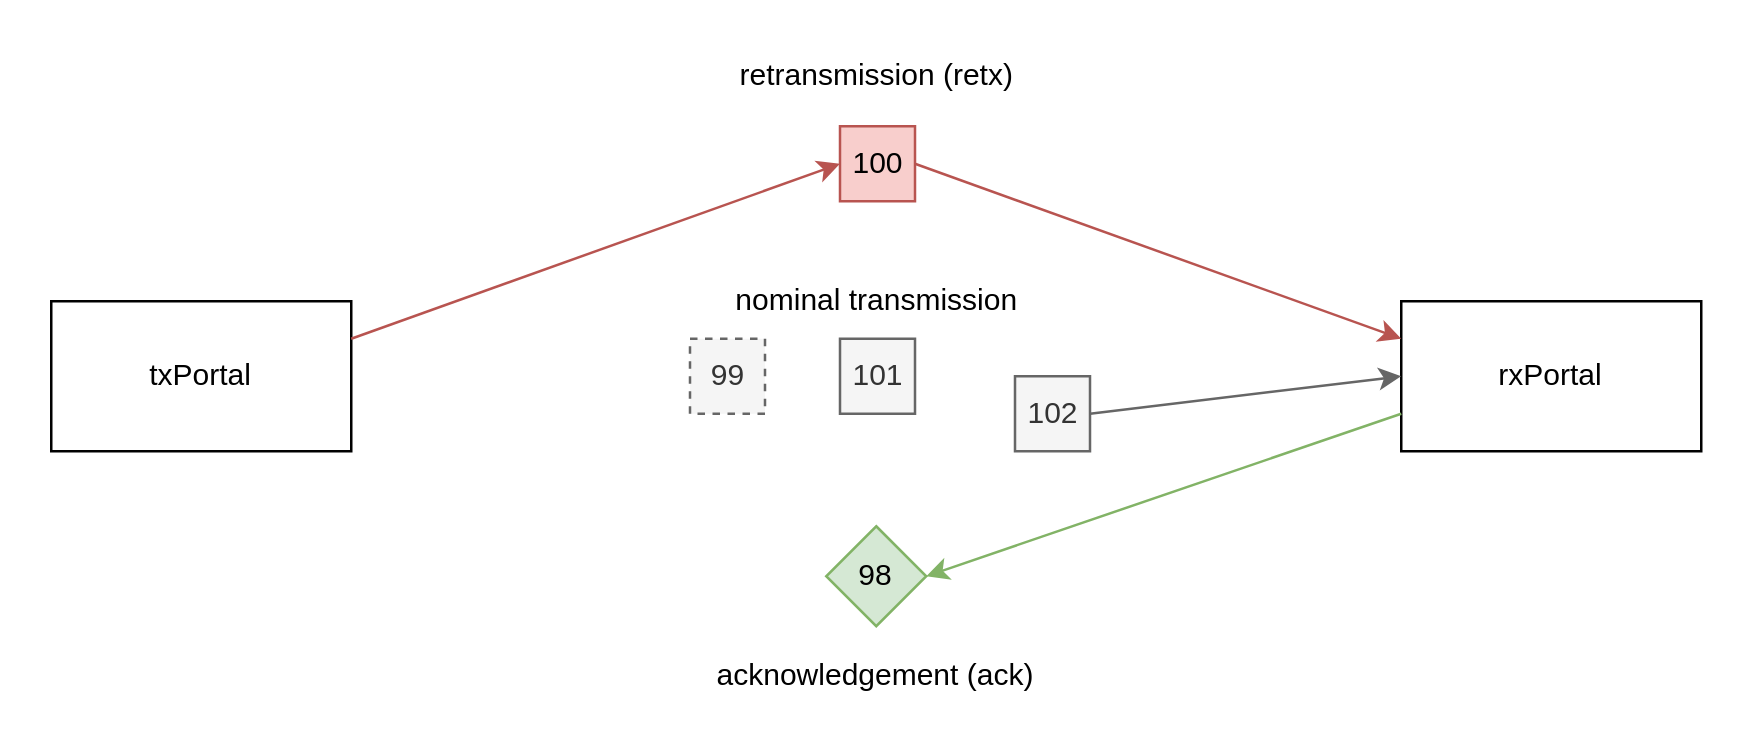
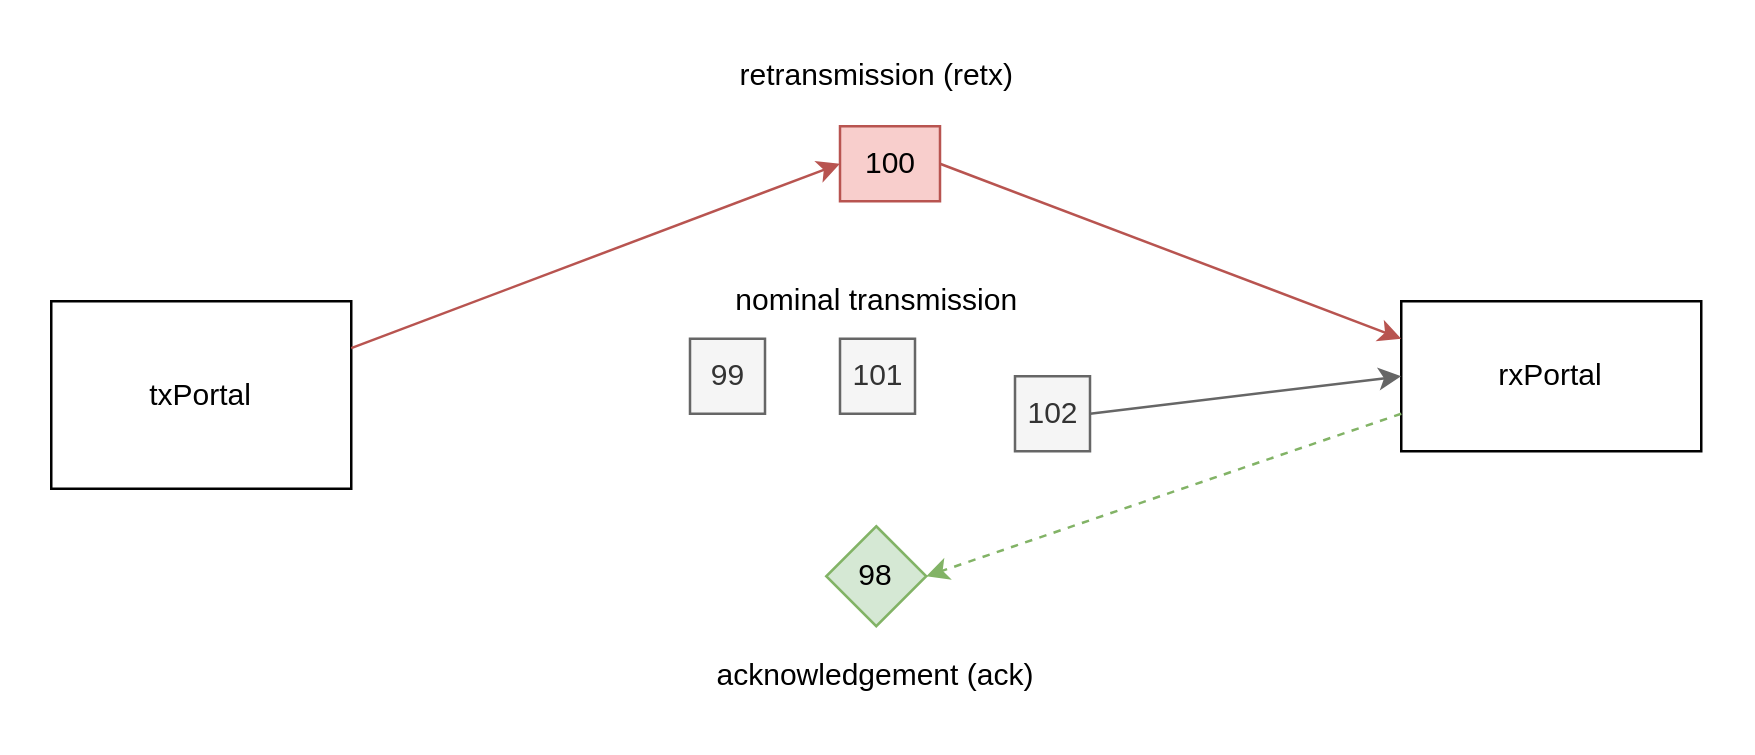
node "100": size 75x75 -> 100x75
node "txPortal": size 300x150 -> 300x188
node "99": style dashed -> solid
edge "rxPortal" -> "98": style solid -> dashed
